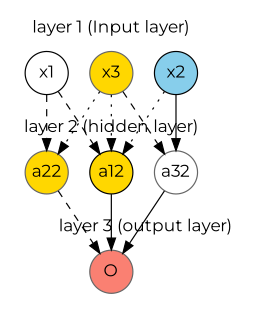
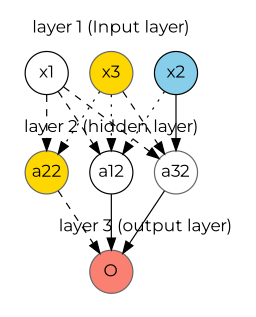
edge "x1" -> "a32": added
node "a12": fillcolor gold -> white
